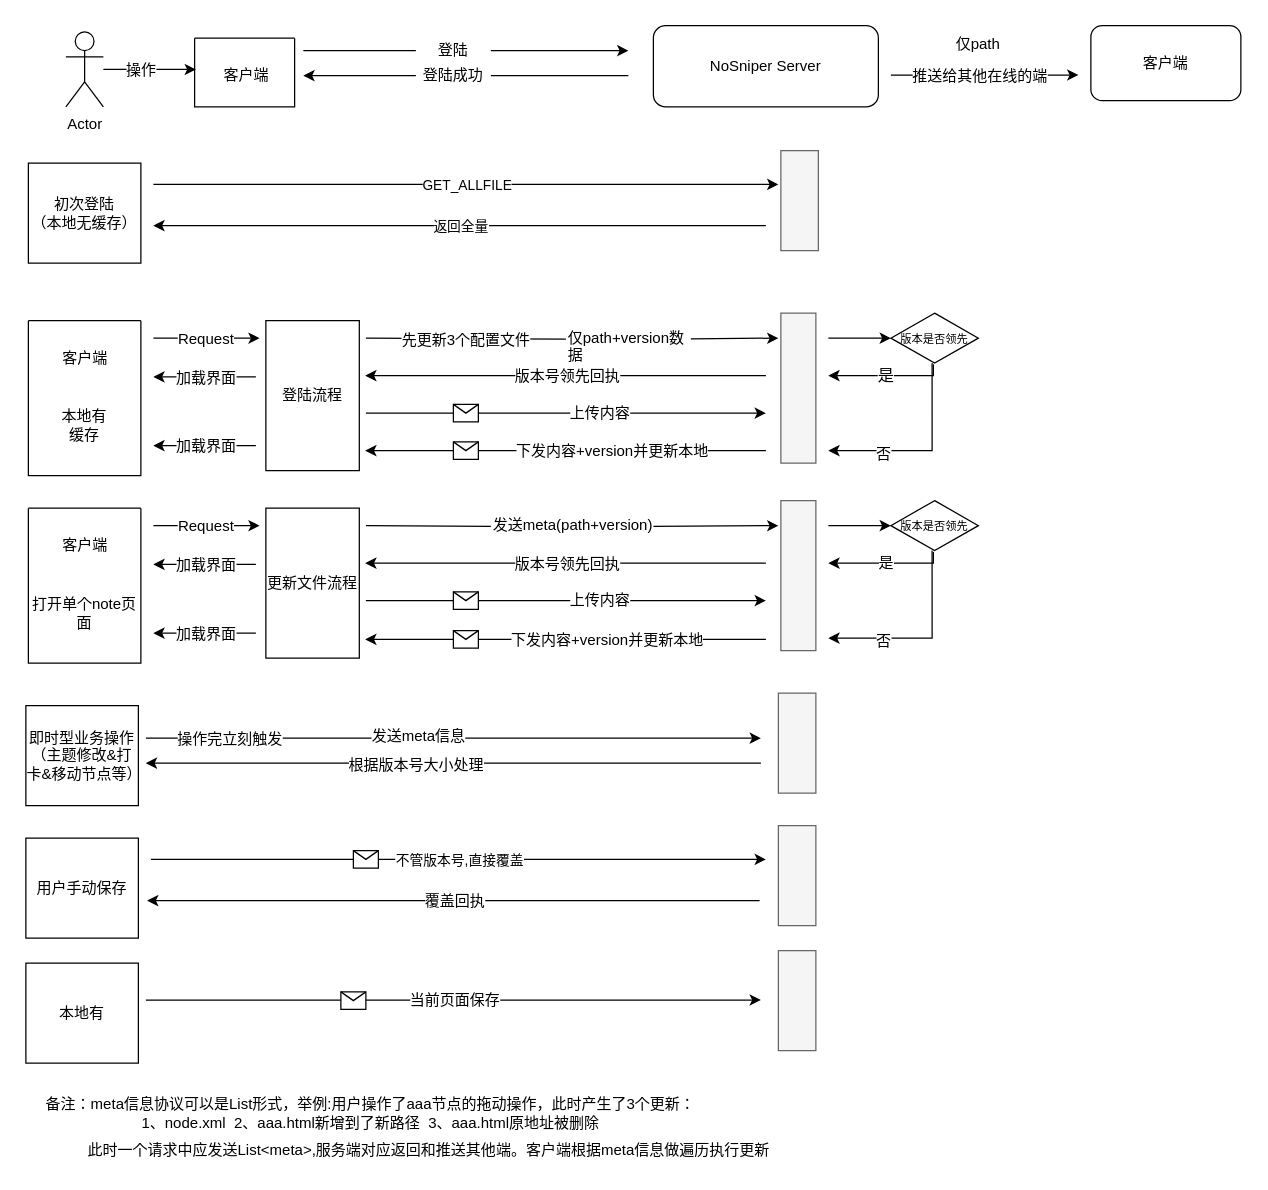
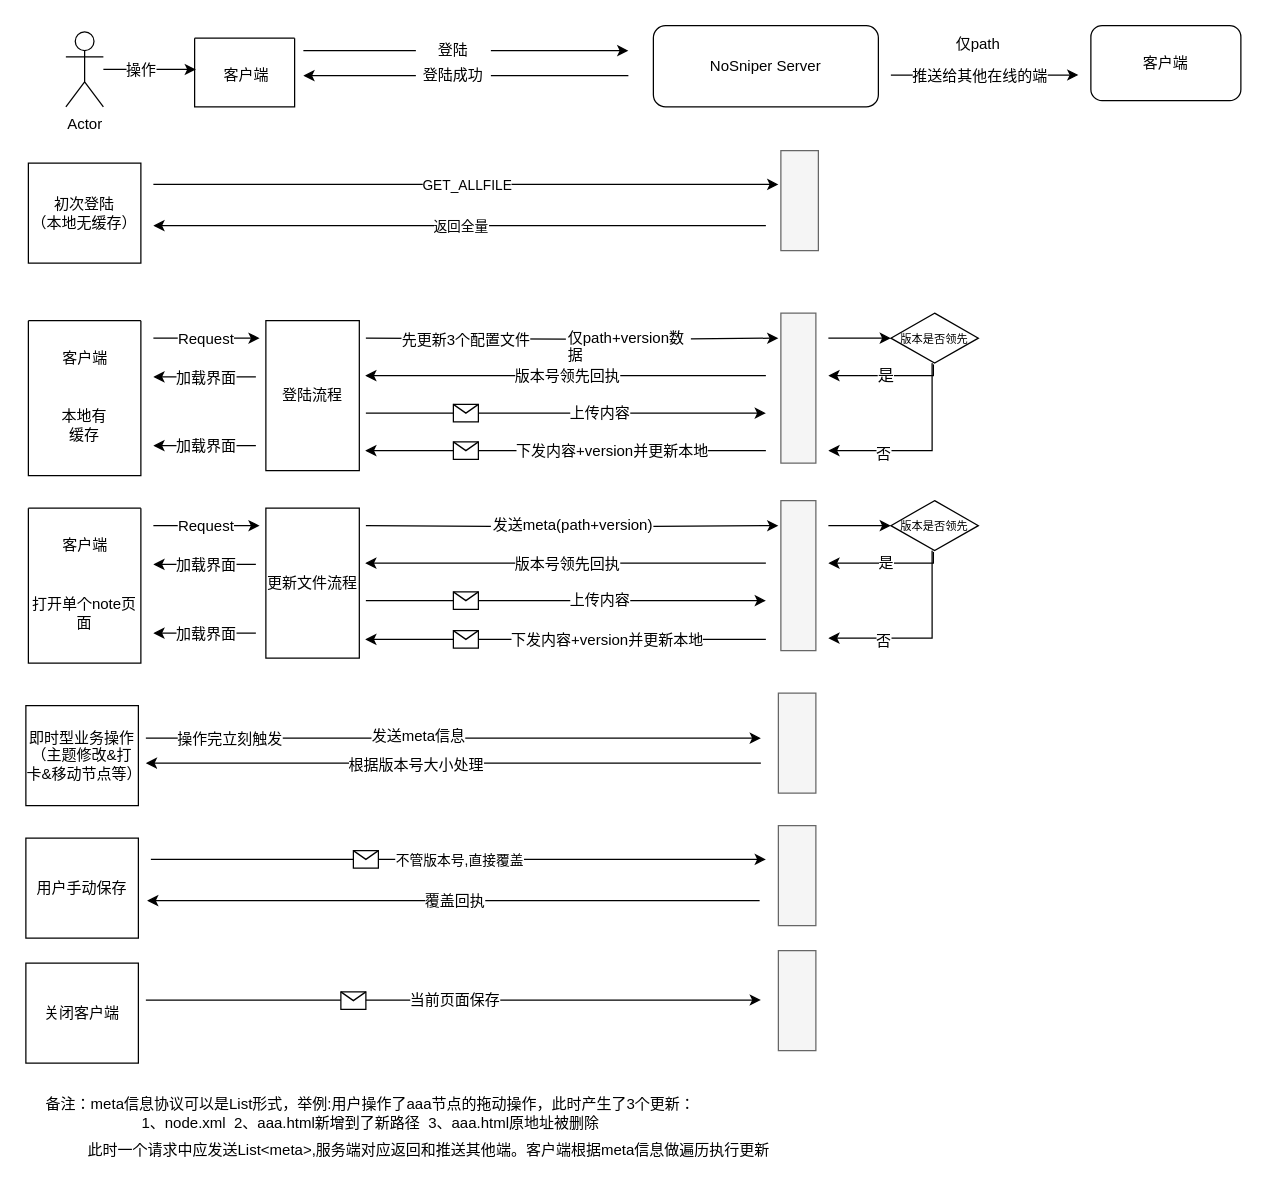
node "本地有": label "本地有" -> "关闭客户端"
